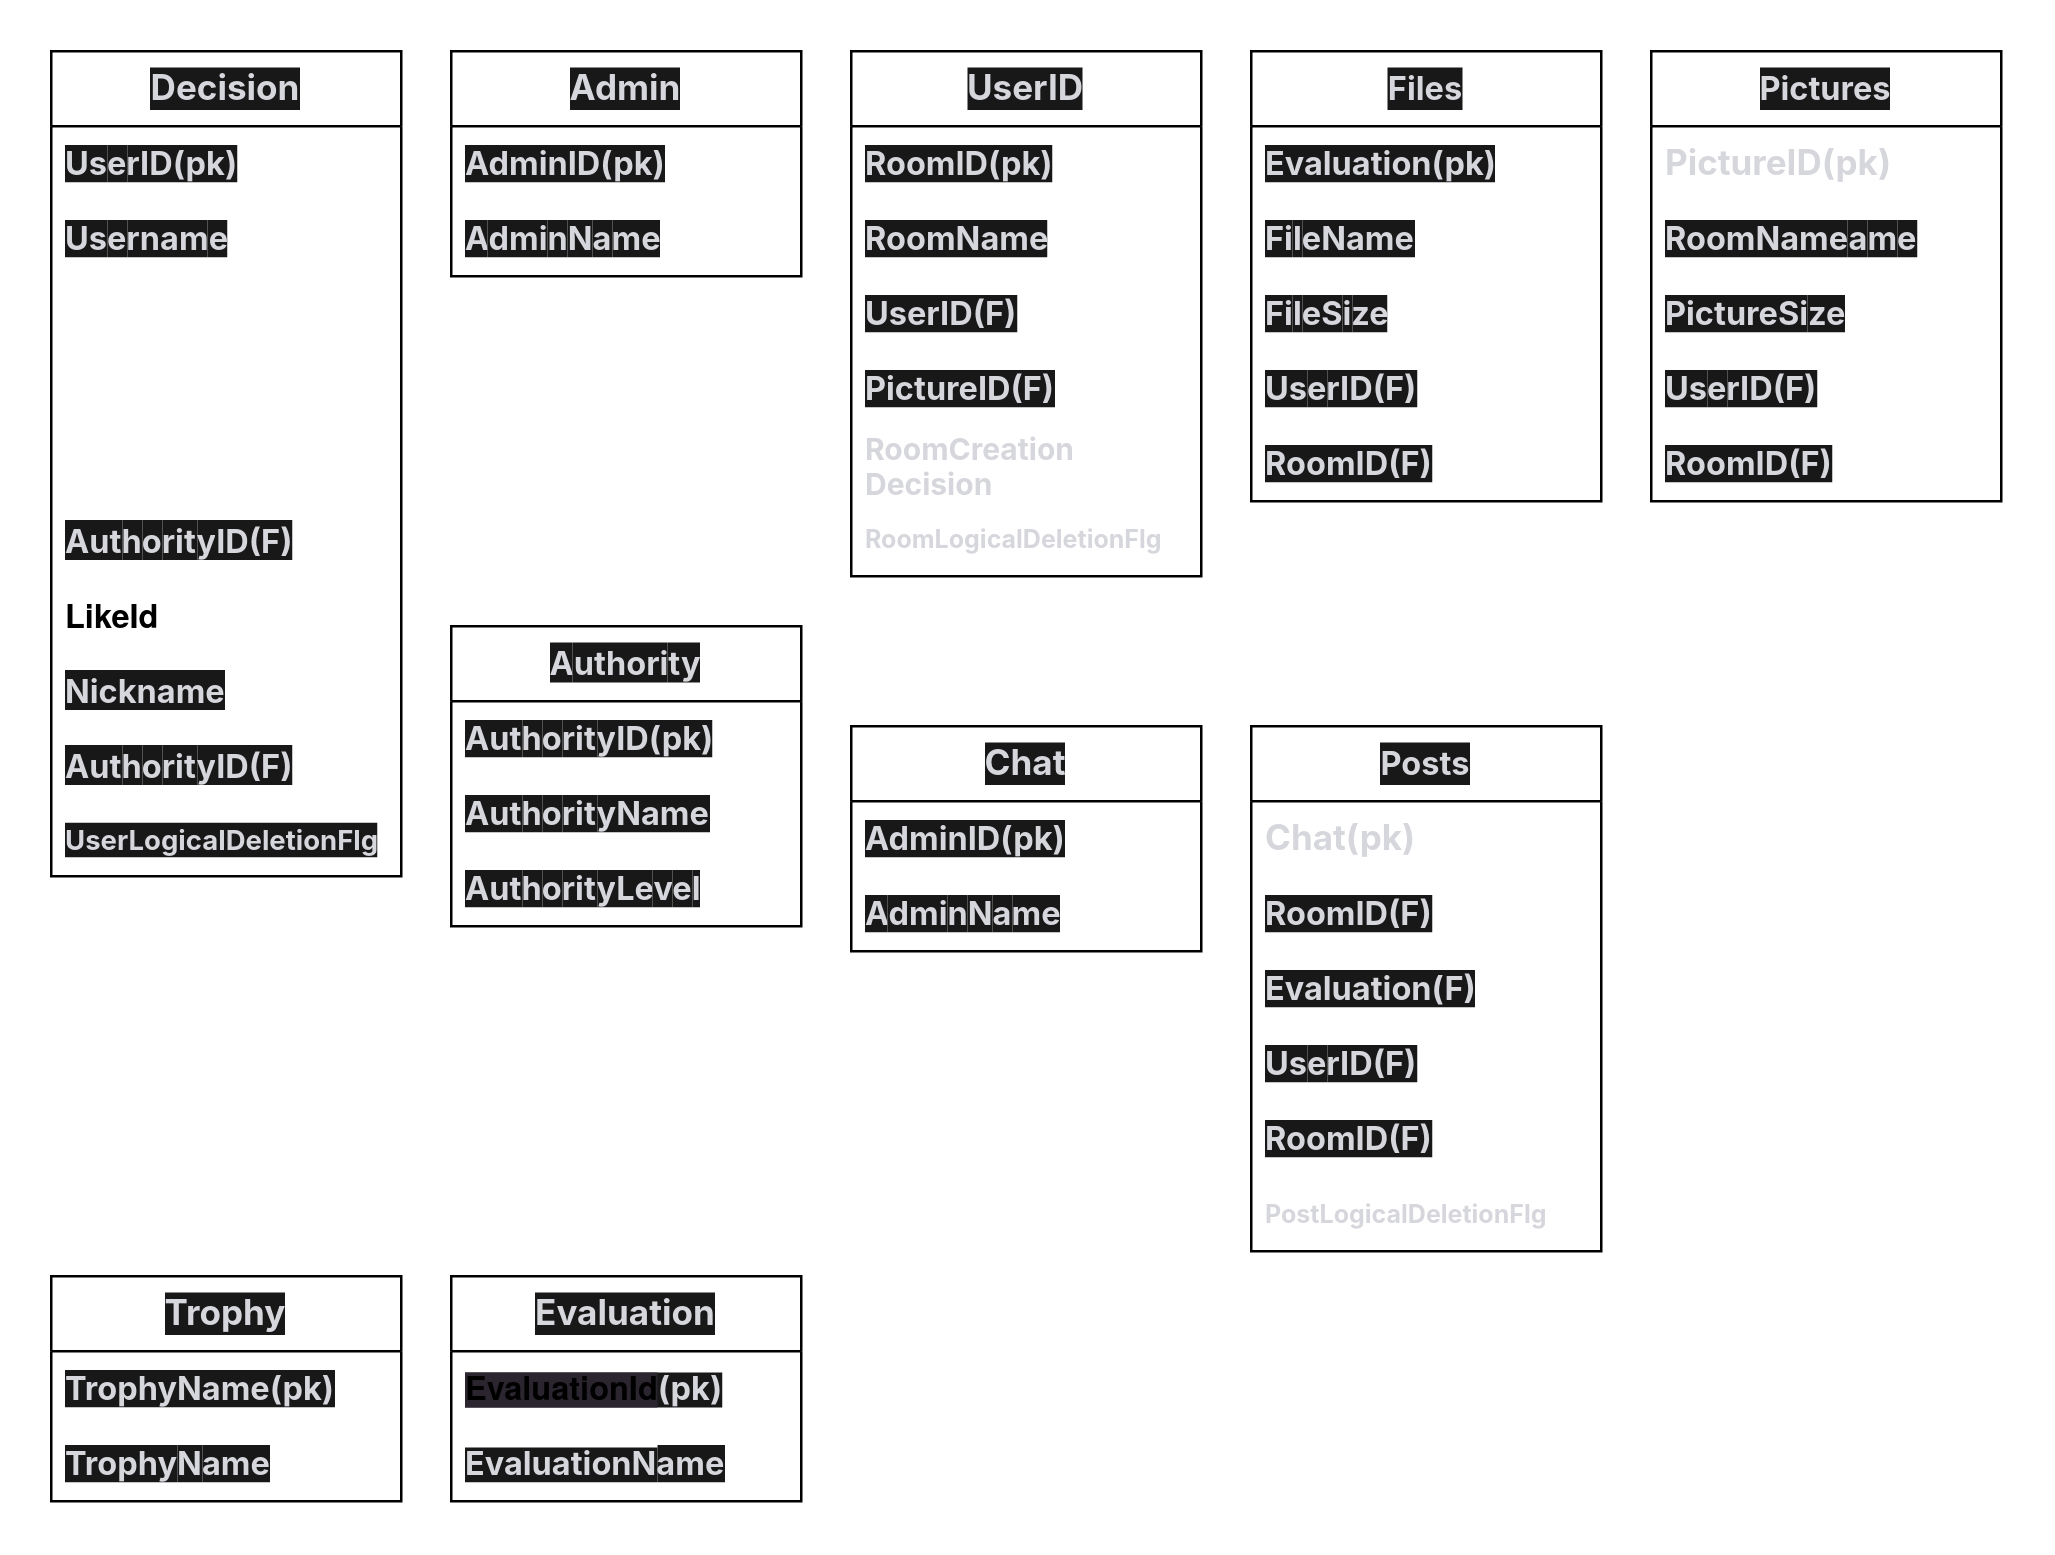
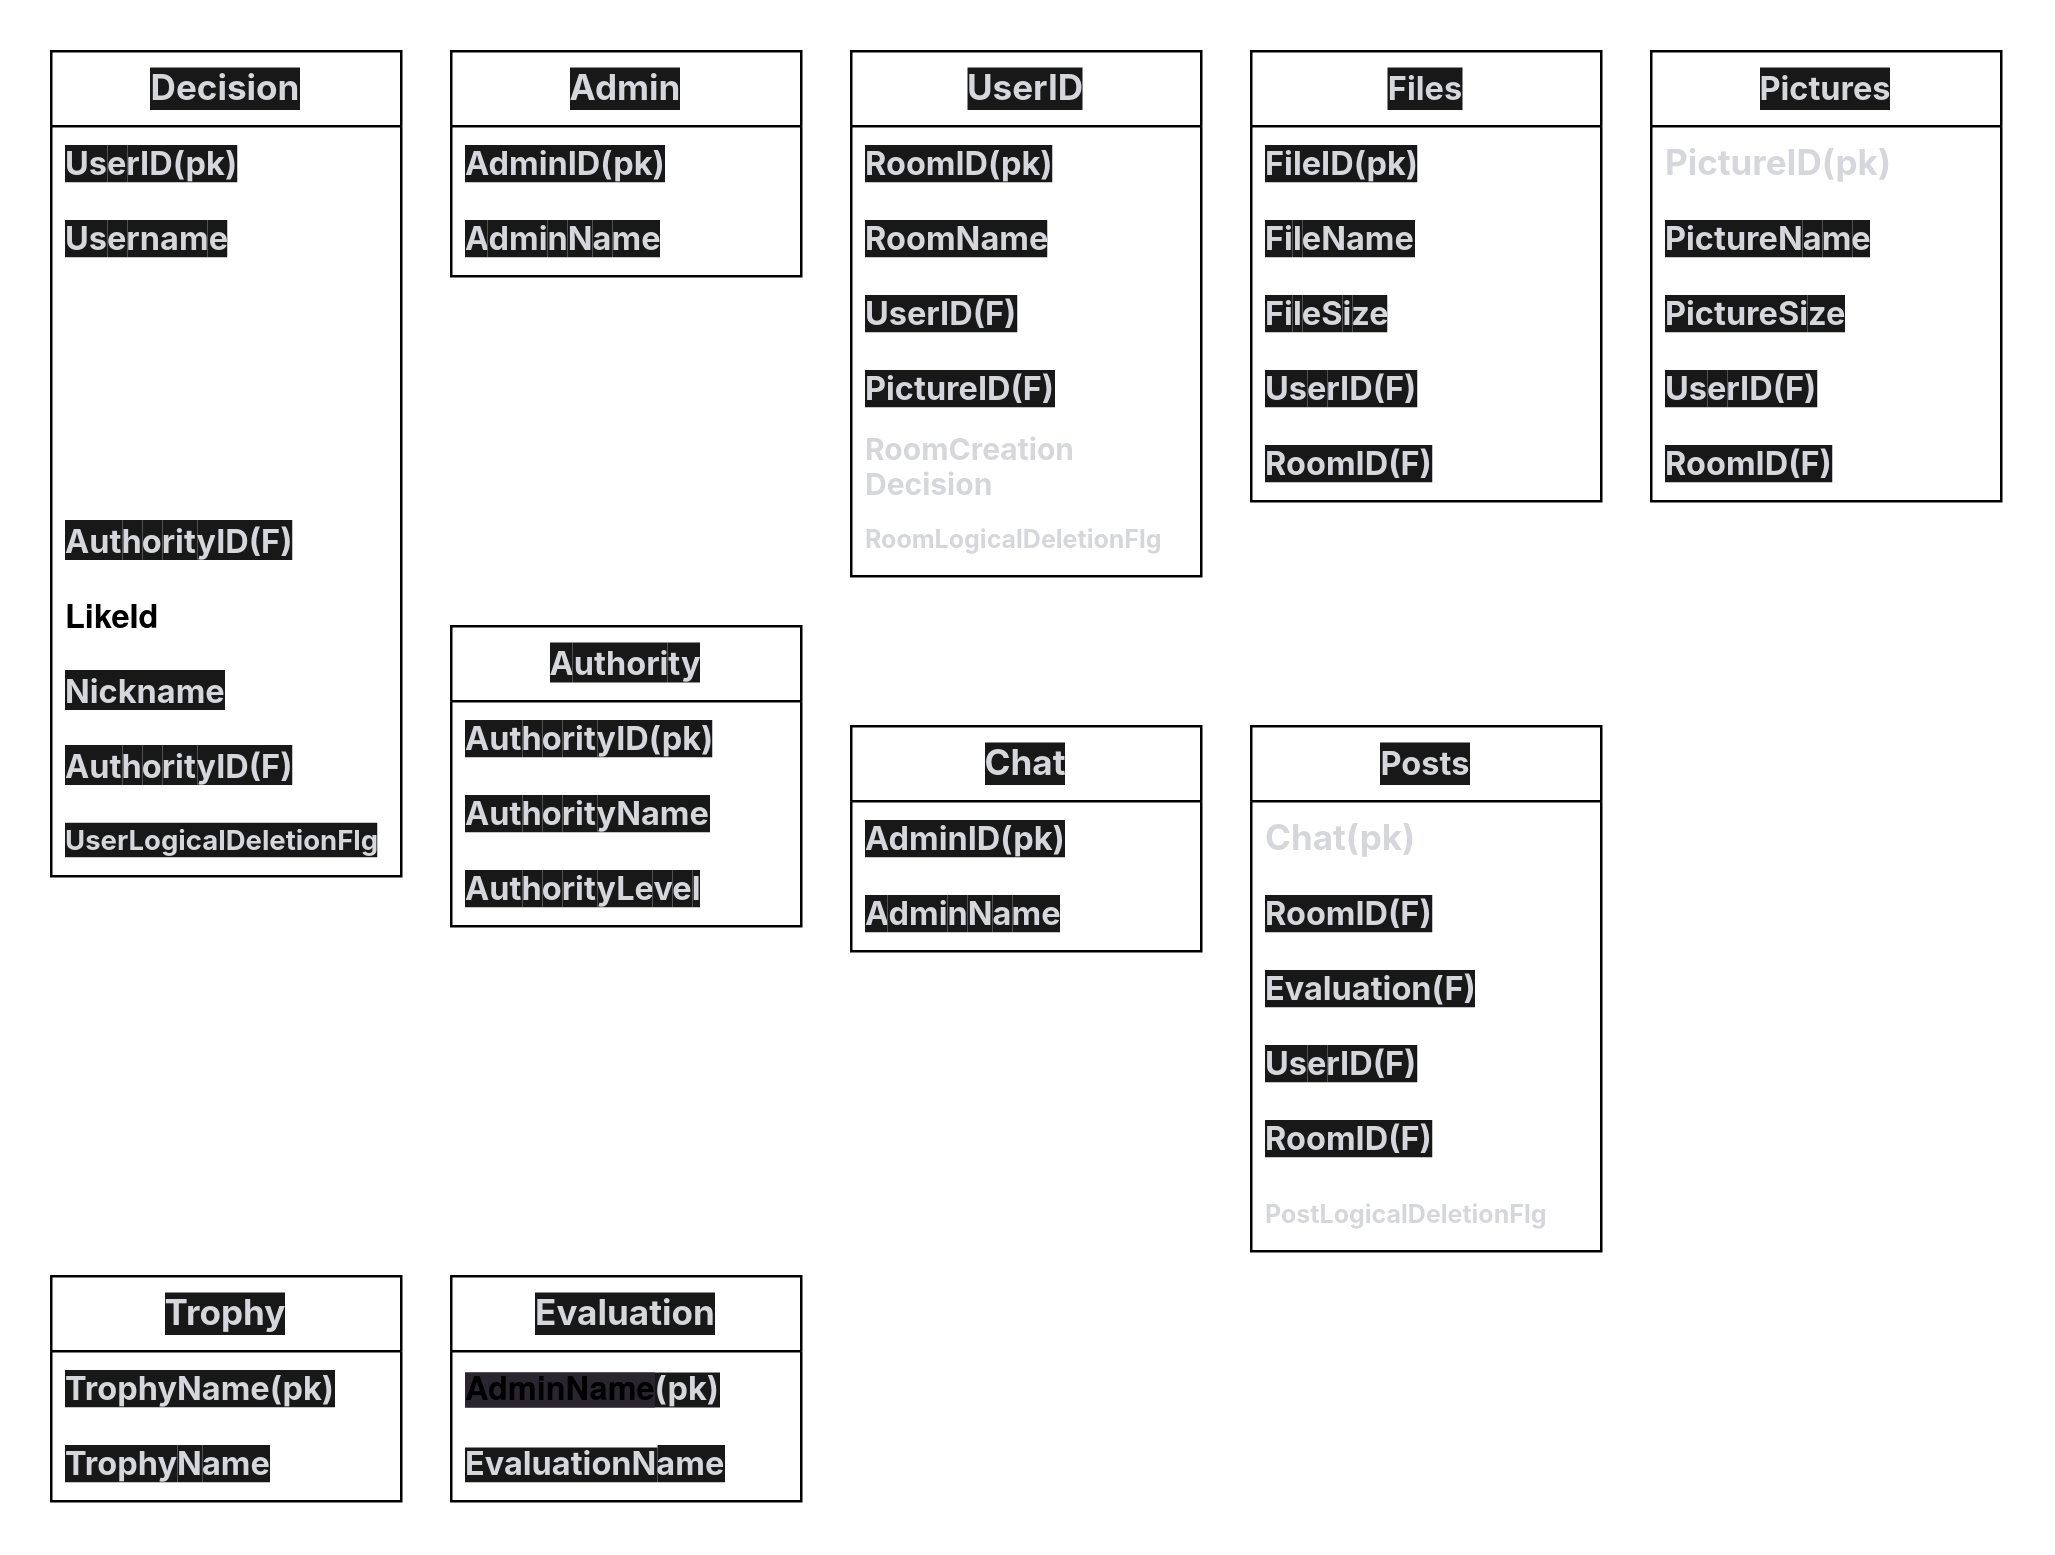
node "Evaluation(pk)": label "Evaluation(pk)" -> "FileID(pk)"
node "RoomNameame": label "RoomNameame" -> "PictureName"
node "EvaluationId(pk)": label "EvaluationId(pk)" -> "AdminName(pk)"
